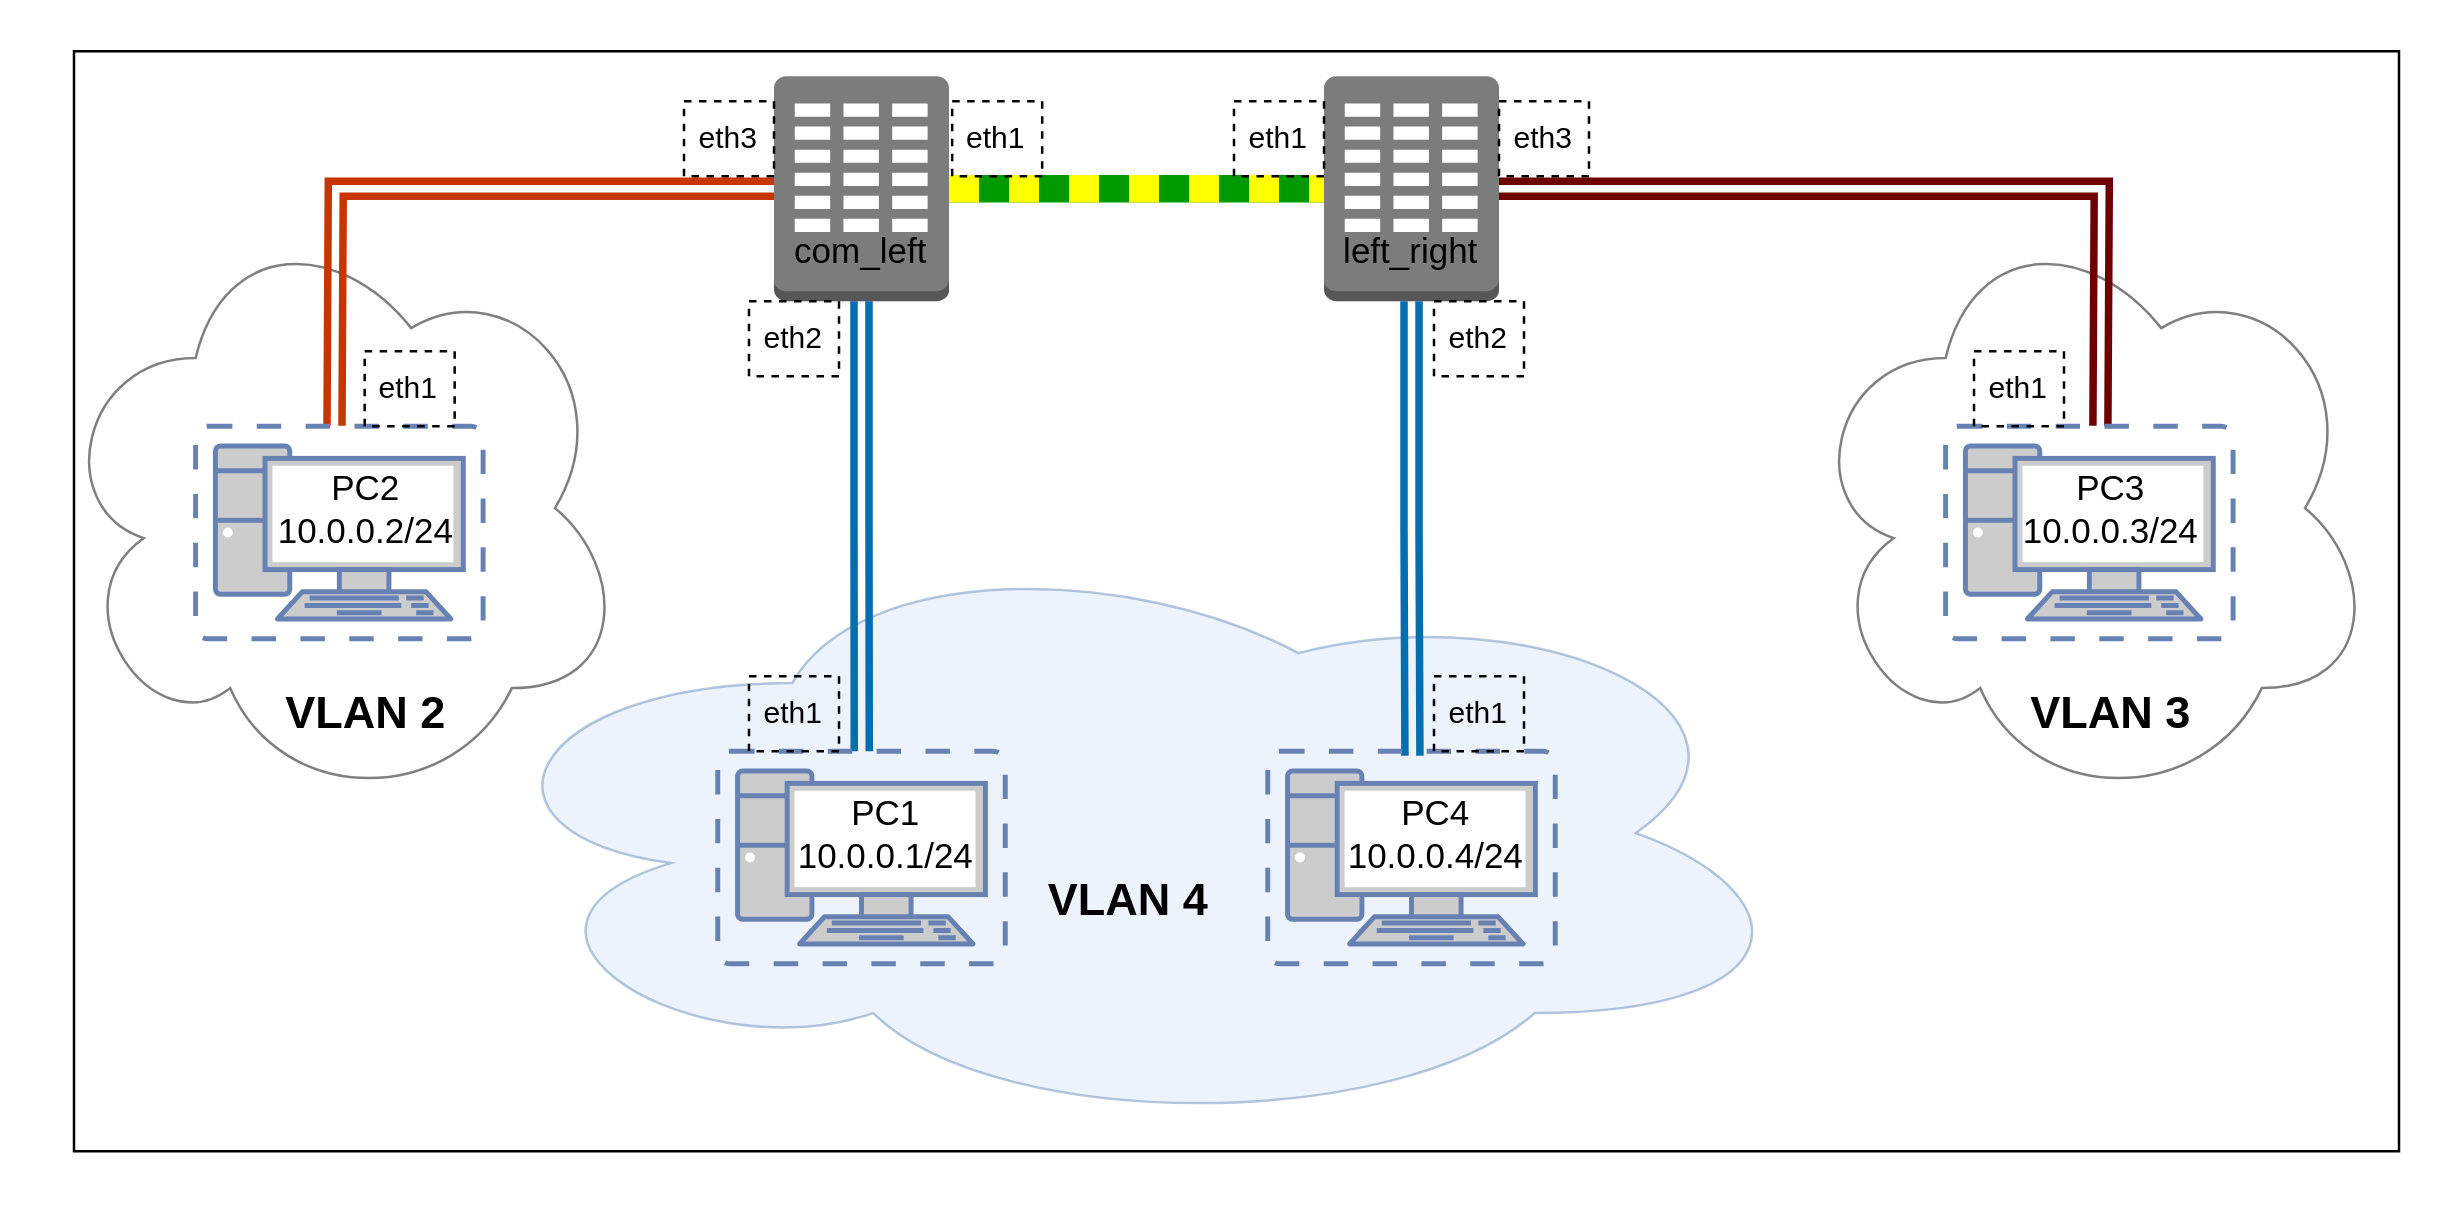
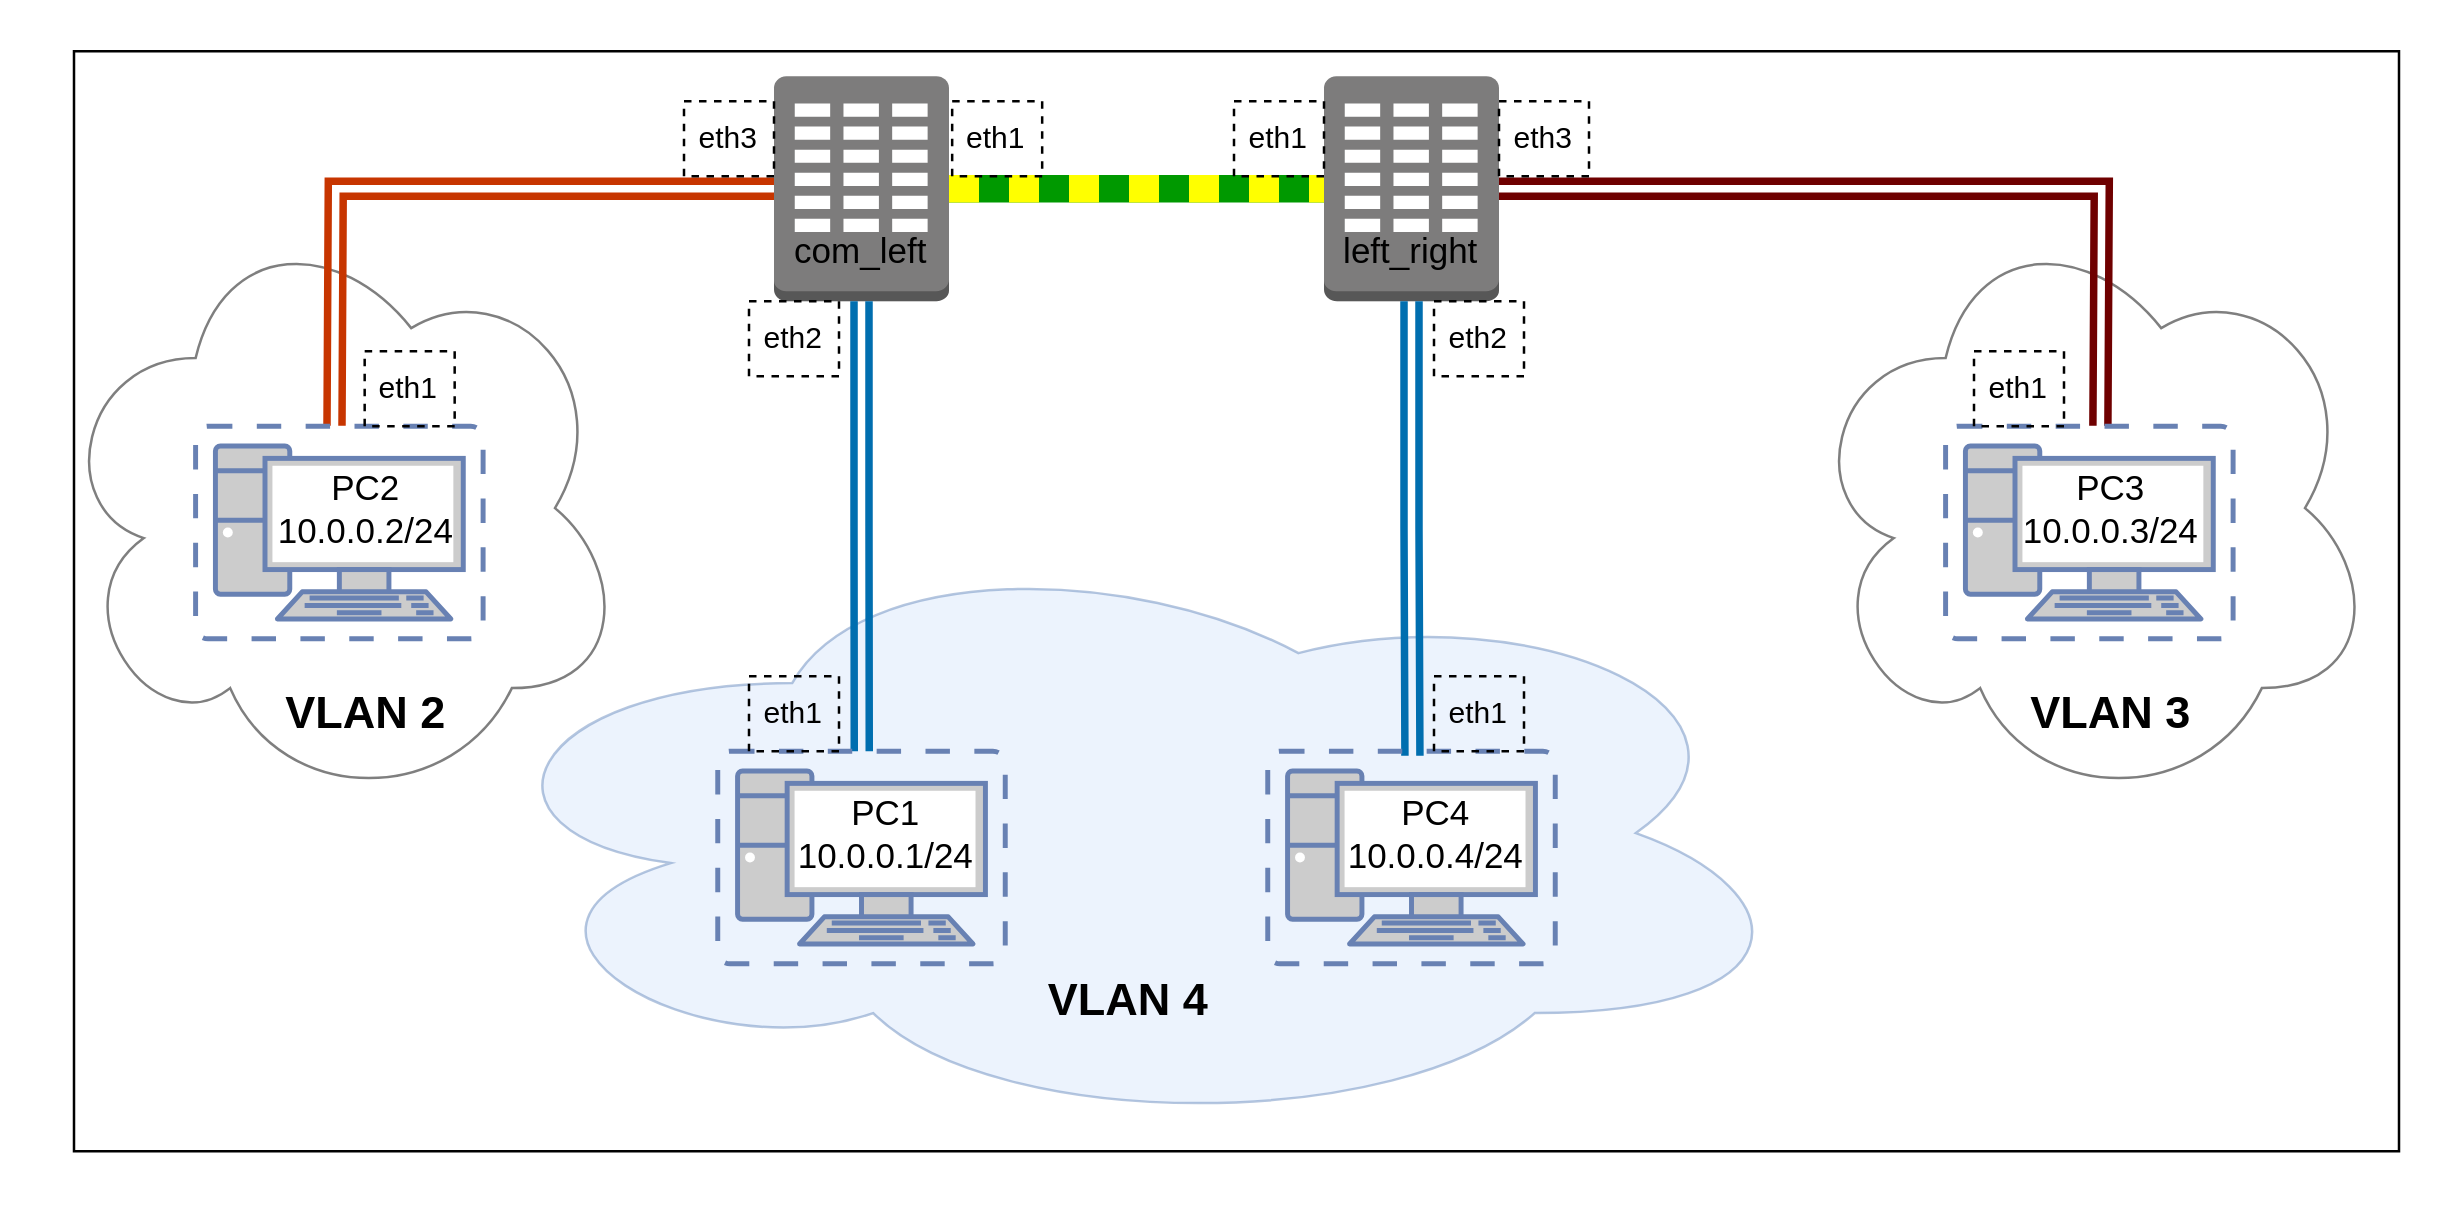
node "VLAN 4": moved (1129, 901) -> (1129, 1001)
